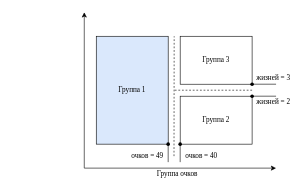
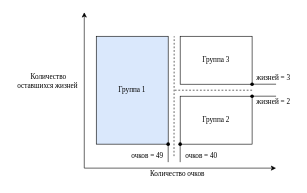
node "Количествооставшихся жизней": added
node "Группа очков": label "Группа очков" -> "Количество очков"
